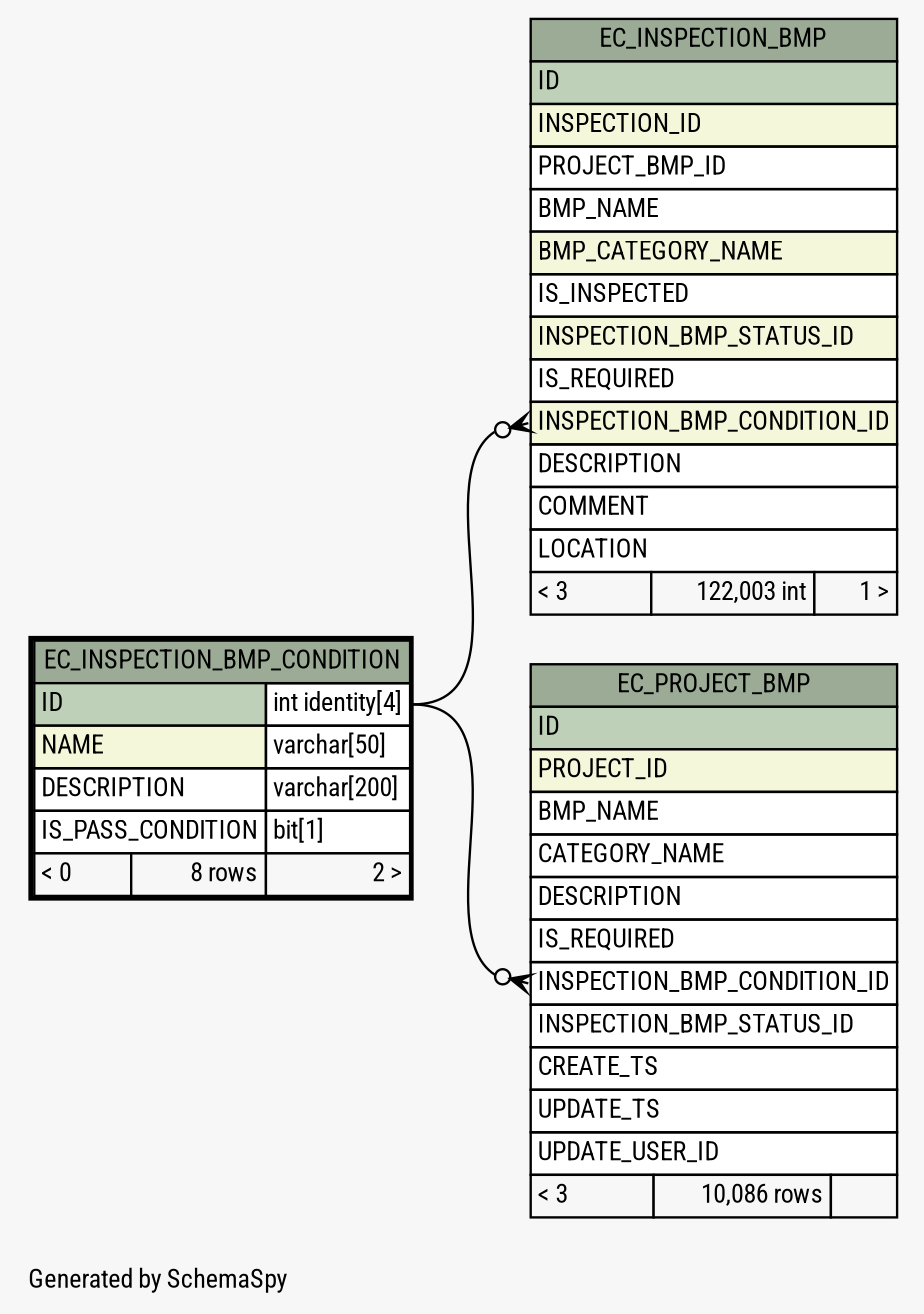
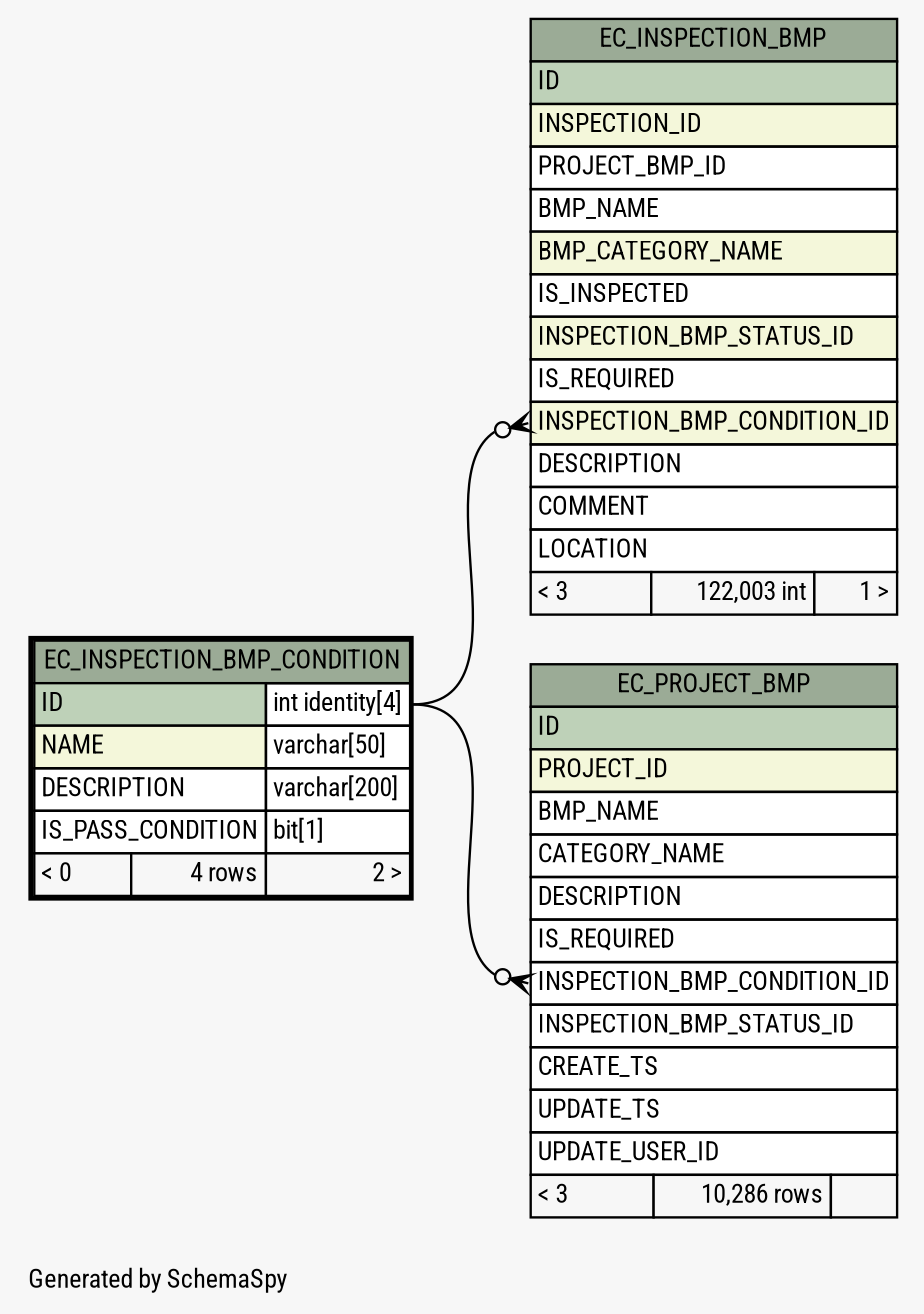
node "EC_INSPECTION_BMP_CONDITION": text "8 rows" -> "4 rows"
node "EC_PROJECT_BMP": text "10,086 rows" -> "10,286 rows"
